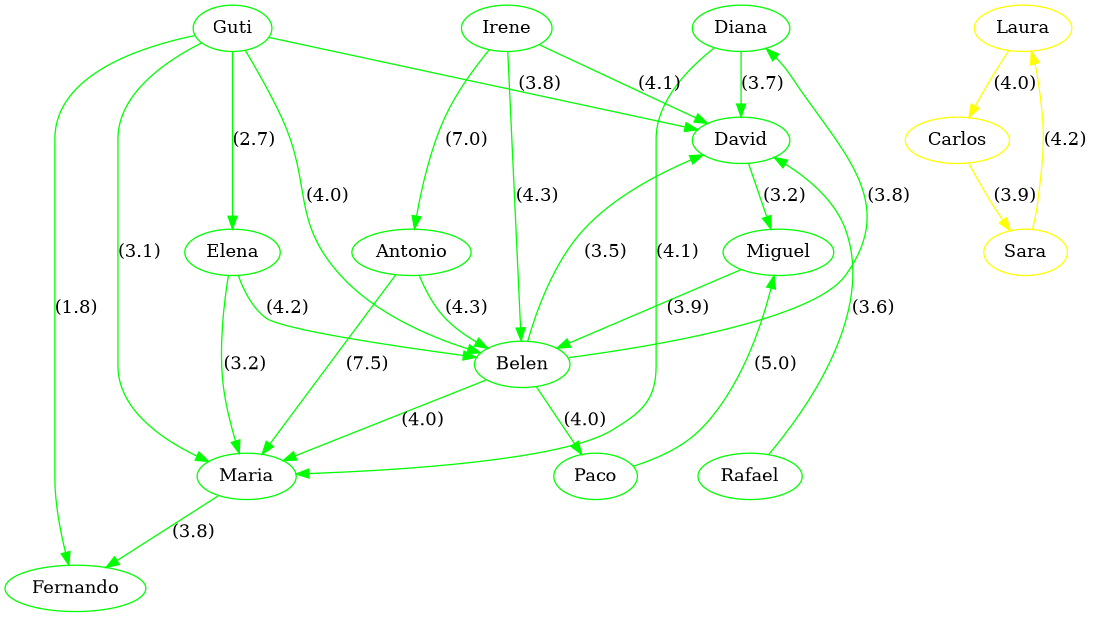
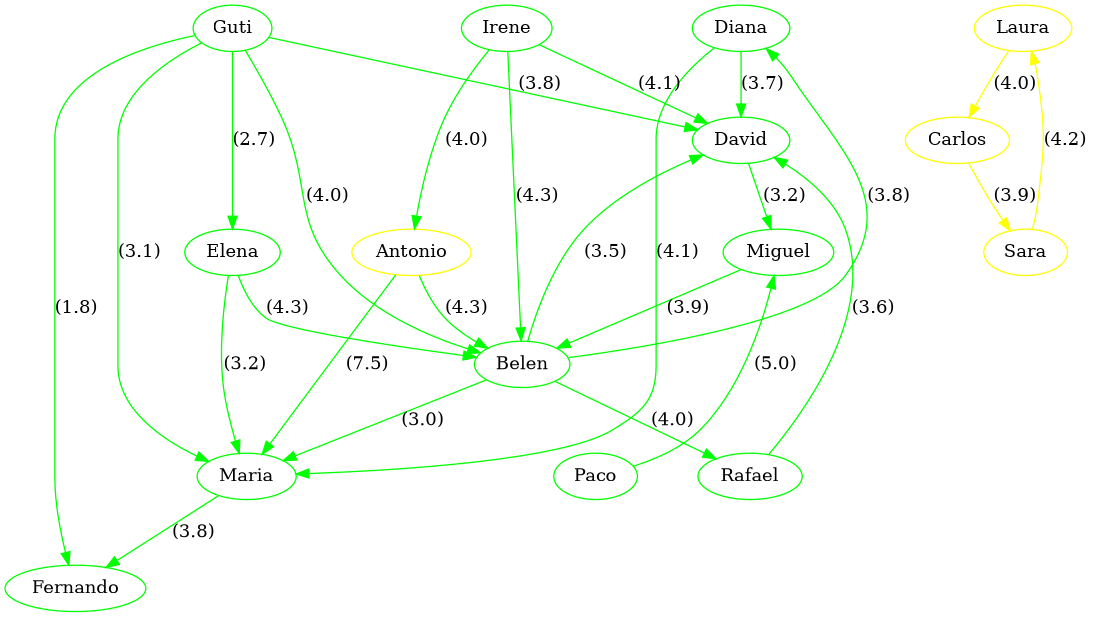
edge "Irene" -> "Antonio": label "(7.0)" -> "(4.0)"
node "Antonio": color green -> yellow
edge "Elena" -> "Belen": label "(4.2)" -> "(4.3)"
edge "Belen" -> "Paco": now "Belen" -> "Rafael"
edge "Belen" -> "Maria": label "(4.0)" -> "(3.0)"
